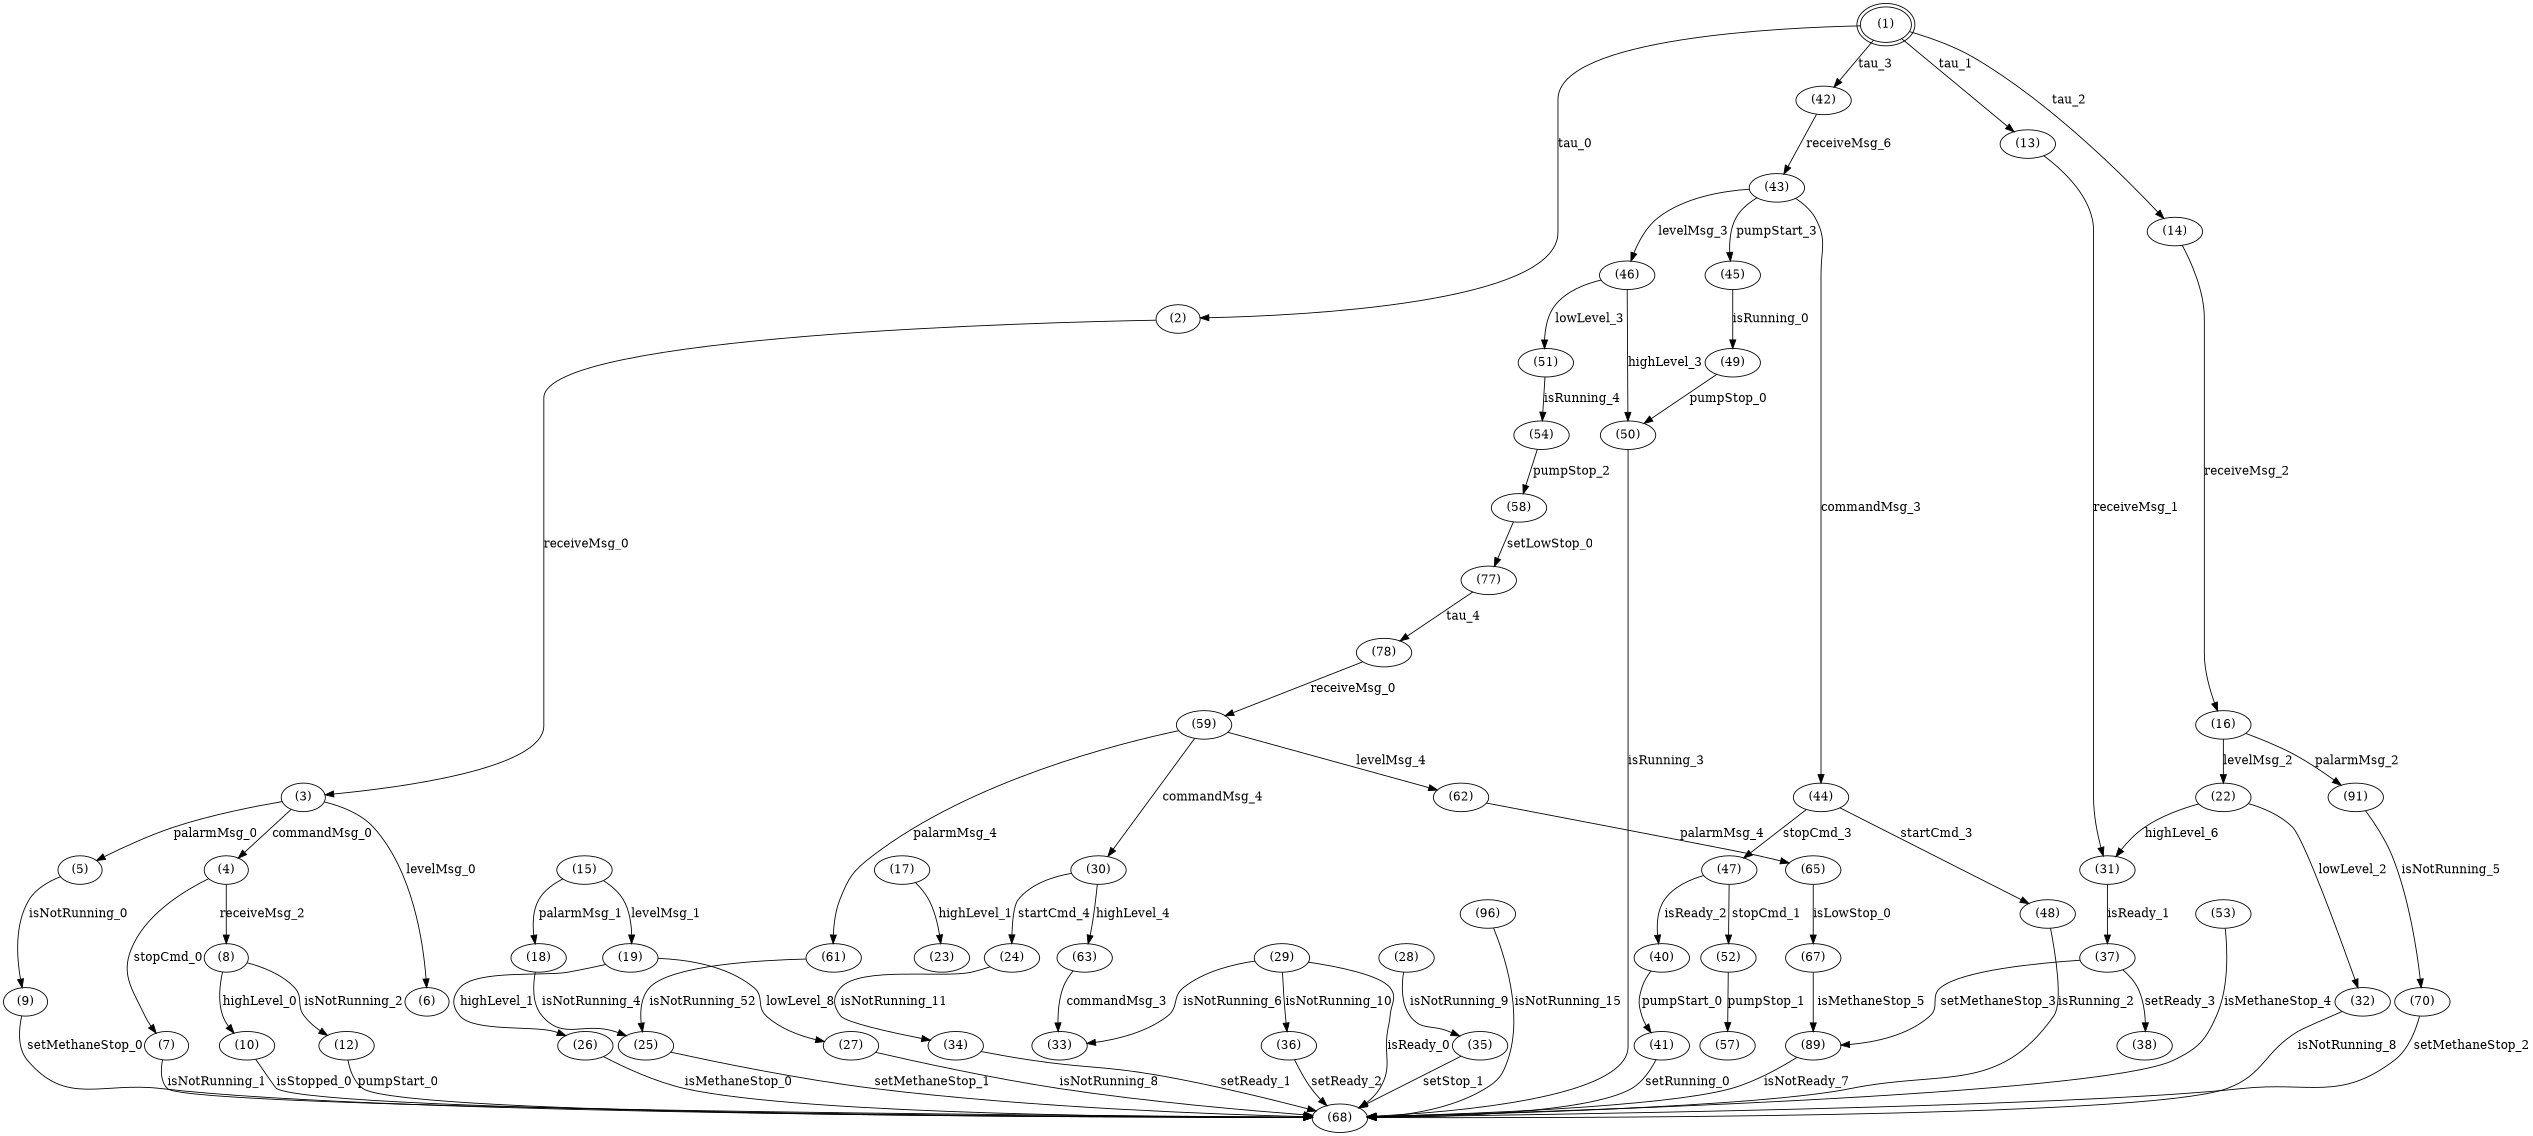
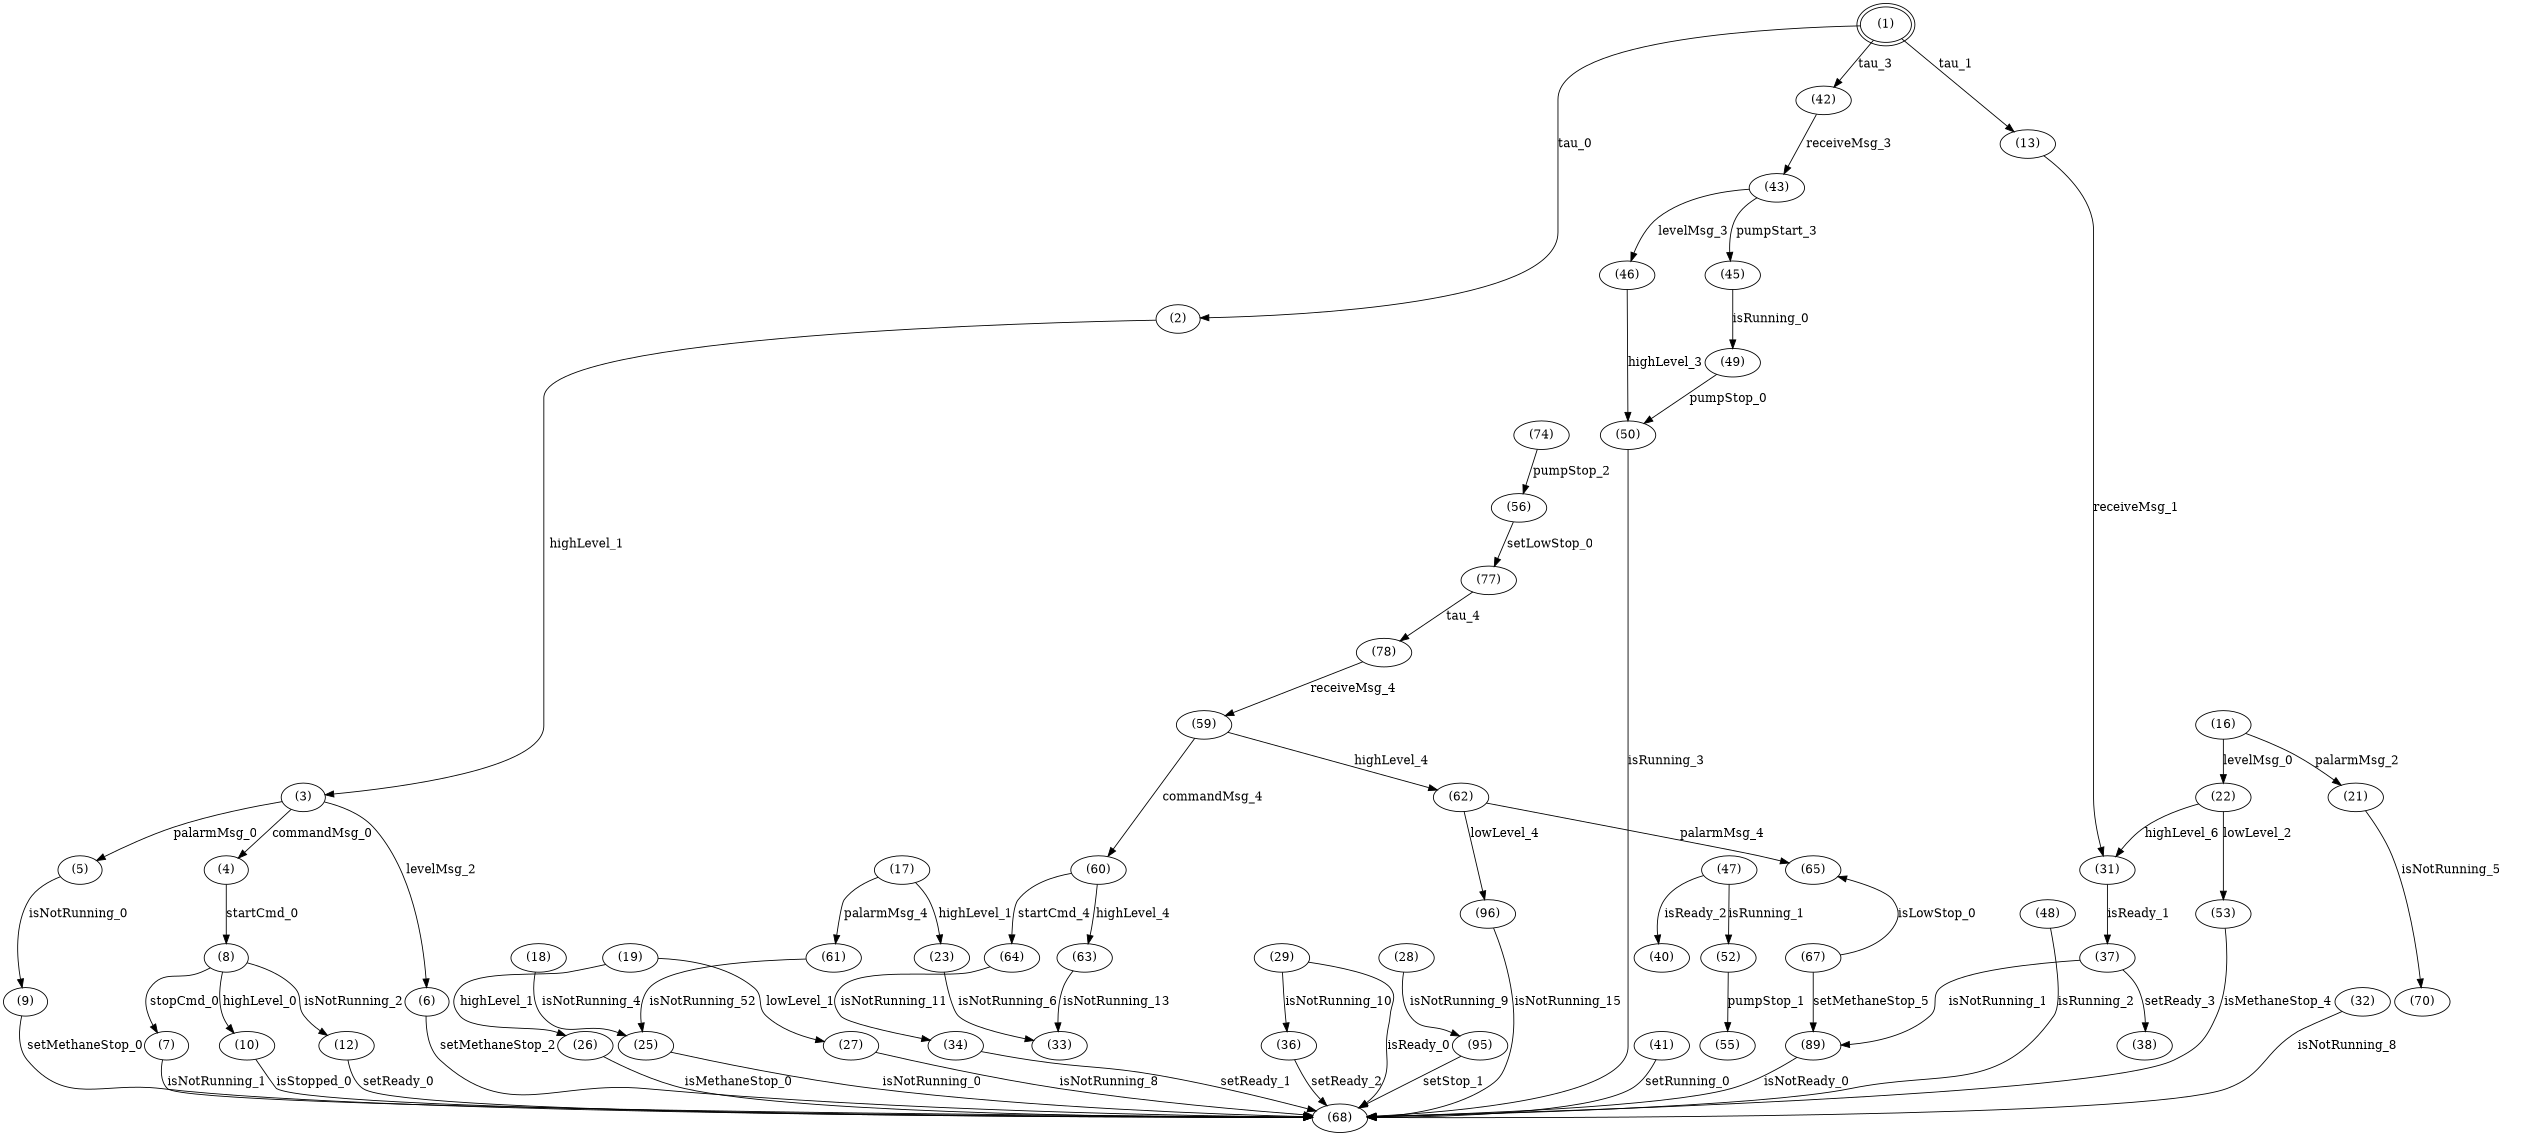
edge "(42)" -> "(43)": label "receiveMsg_6" -> "receiveMsg_3"
node "(14)": removed
node "(51)": removed
node "(54)": label "(54)" -> "(74)"
node "(58)": label "(58)" -> "(56)"
edge "(2)" -> "(3)": label "receiveMsg_0" -> "highLevel_1"
edge "(78)" -> "(59)": label "receiveMsg_0" -> "receiveMsg_4"
edge "(59)" -> "(62)": label "levelMsg_4" -> "highLevel_4"
edge "(16)" -> "(22)": label "levelMsg_2" -> "levelMsg_0"
edge "(59)" -> "(61)": now "(17)" -> "(61)"
node "(44)": removed
node "(91)": label "(91)" -> "(21)"
edge "(62)" -> "(96)": added, label "lowLevel_4"
edge "(3)" -> "(6)": label "levelMsg_0" -> "levelMsg_2"
node "(15)": removed
node "(30)": label "(30)" -> "(60)"
edge "(22)" -> "(32)": now "(22)" -> "(53)"
edge "(65)" -> "(67)": reversed
edge "(4)" -> "(8)": label "receiveMsg_2" -> "startCmd_0"
edge "(47)" -> "(52)": label "stopCmd_1" -> "isRunning_1"
edge "(4)" -> "(7)": now "(8)" -> "(7)"
node "(24)": label "(24)" -> "(64)"
edge "(40)" -> "(41)": removed, label "pumpStart_0"
edge "(19)" -> "(27)": label "lowLevel_8" -> "lowLevel_1"
edge "(63)" -> "(33)": label "commandMsg_3" -> "isNotRunning_13"
edge "(29)" -> "(33)": now "(23)" -> "(33)"
edge "(67)" -> "(89)": label "isMethaneStop_5" -> "setMethaneStop_5"
edge "(37)" -> "(89)": label "setMethaneStop_3" -> "isNotRunning_1"
node "(35)": label "(35)" -> "(95)"
node "(57)": label "(57)" -> "(55)"
edge "(12)" -> "(68)": label "pumpStart_0" -> "setReady_0"
edge "(25)" -> "(68)": label "setMethaneStop_1" -> "isNotRunning_0"
edge "(89)" -> "(68)": label "isNotReady_7" -> "isNotReady_0"
edge "(70)" -> "(68)": now "(6)" -> "(68)"
